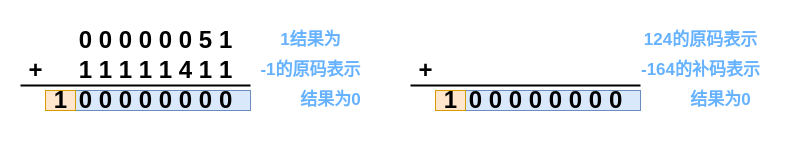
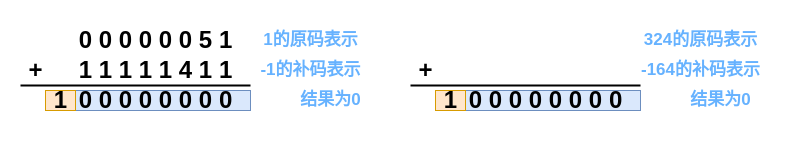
node "1结果为": label "1结果为" -> "1的原码表示"
node "124的原码表示": label "124的原码表示" -> "324的原码表示"
node "-1的原码表示": label "-1的原码表示" -> "-1的补码表示"
